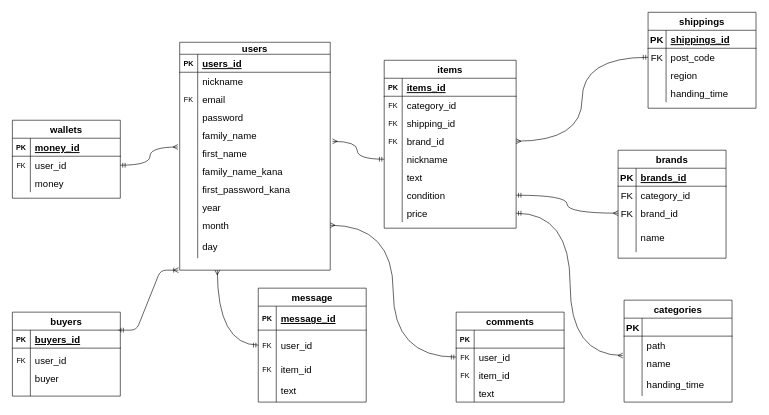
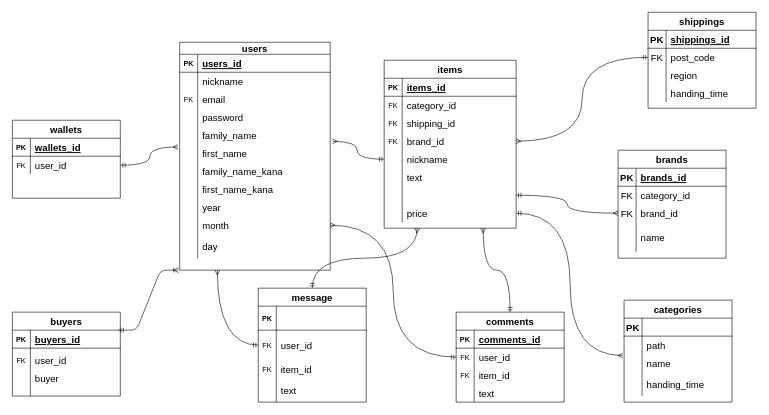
node "money_id": label "money_id" -> "wallets_id"
node "money": removed
node "first_password_kana": label "first_password_kana" -> "first_name_kana"
node "condition": removed
edge "items" -- "message": added
edge "items" -- "comments": added
node "message_id": removed
node "comments_id": added
